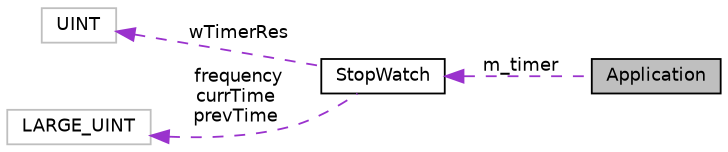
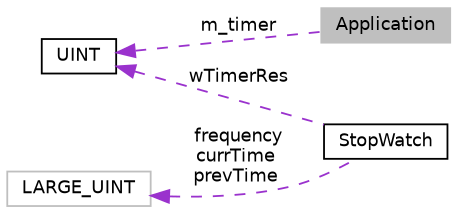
node "UINT": color grey75 -> black
edge "Application" -> "StopWatch": now "Application" -> "UINT"
node "Application": color black -> grey75
